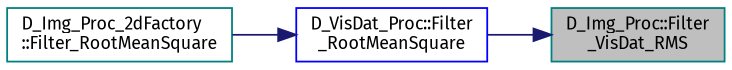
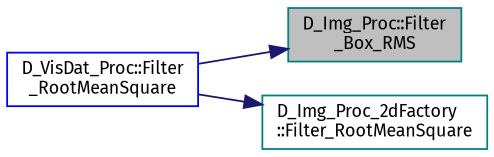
edge "D_Img_Proc_2dFactory ::Filter_RootMeanSquare" -> "D_VisDat_Proc::Filter _RootMeanSquare": reversed
node "D_Img_Proc::Filter _VisDat_RMS": label "D_Img_Proc::Filter _VisDat_RMS" -> "D_Img_Proc::Filter _Box_RMS"
